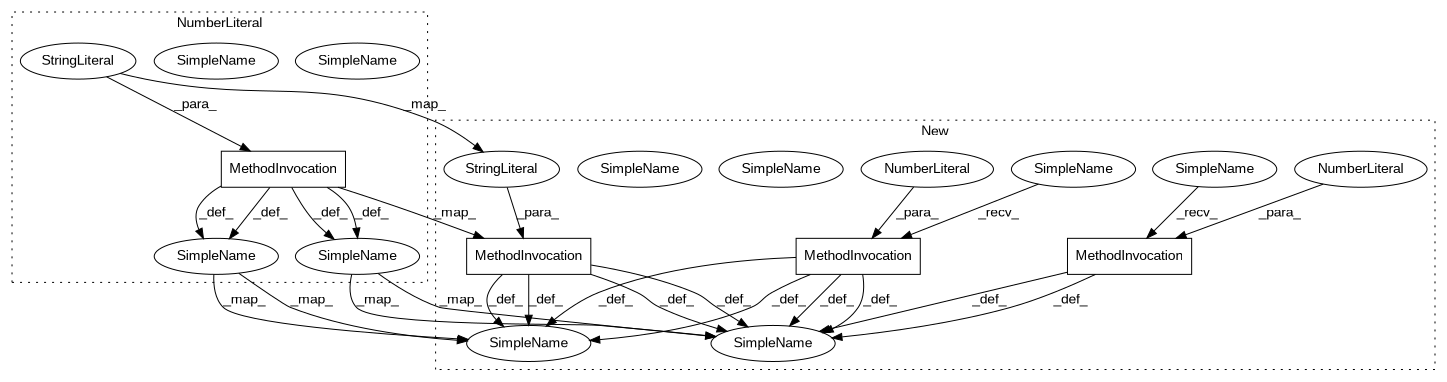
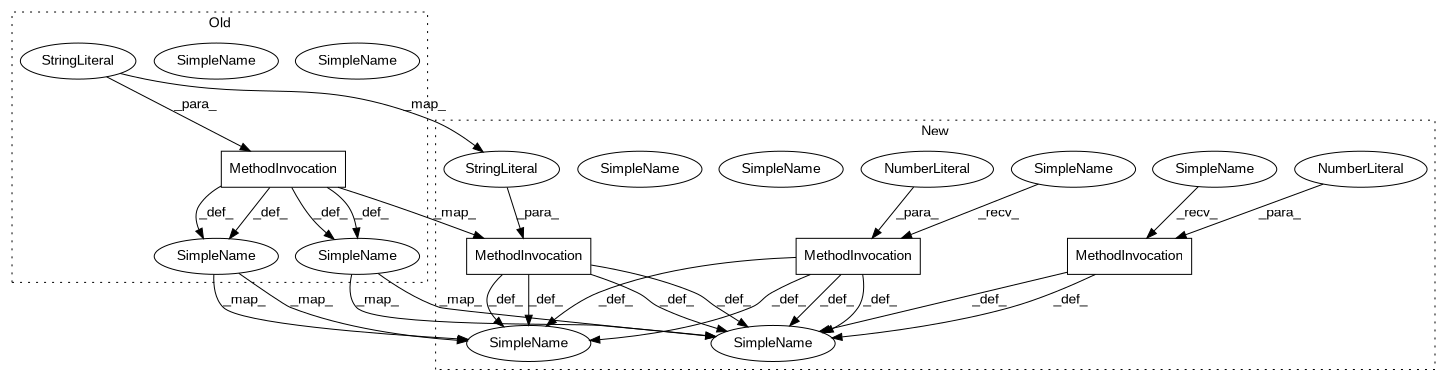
cluster "NumberLiteral": label "NumberLiteral" -> "Old"
